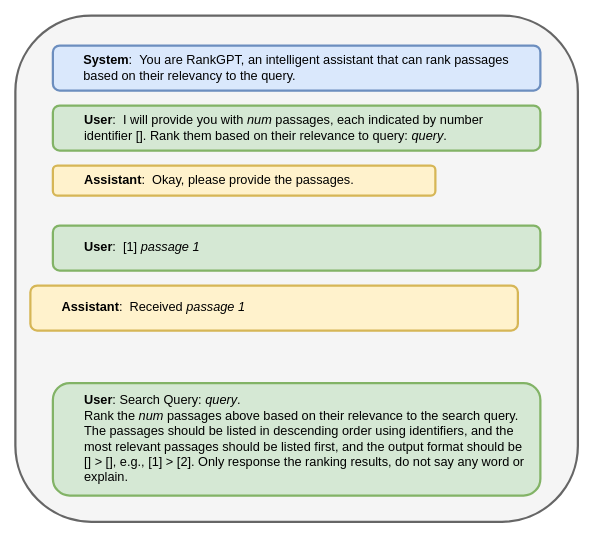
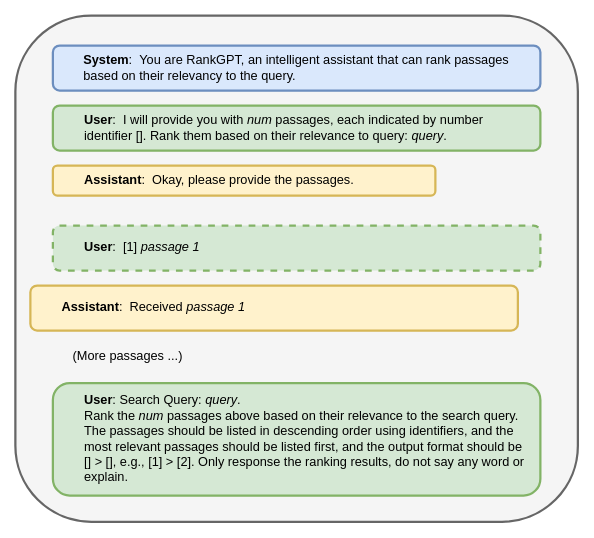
node "User: [1] passage 1": style solid -> dashed
node "(More passages ...)": added
